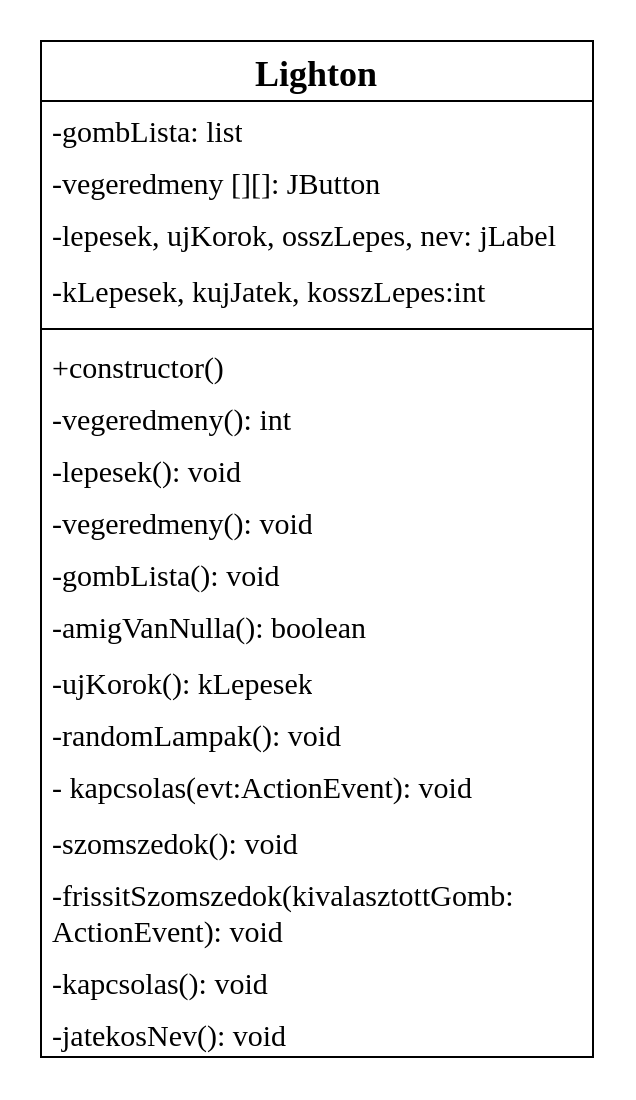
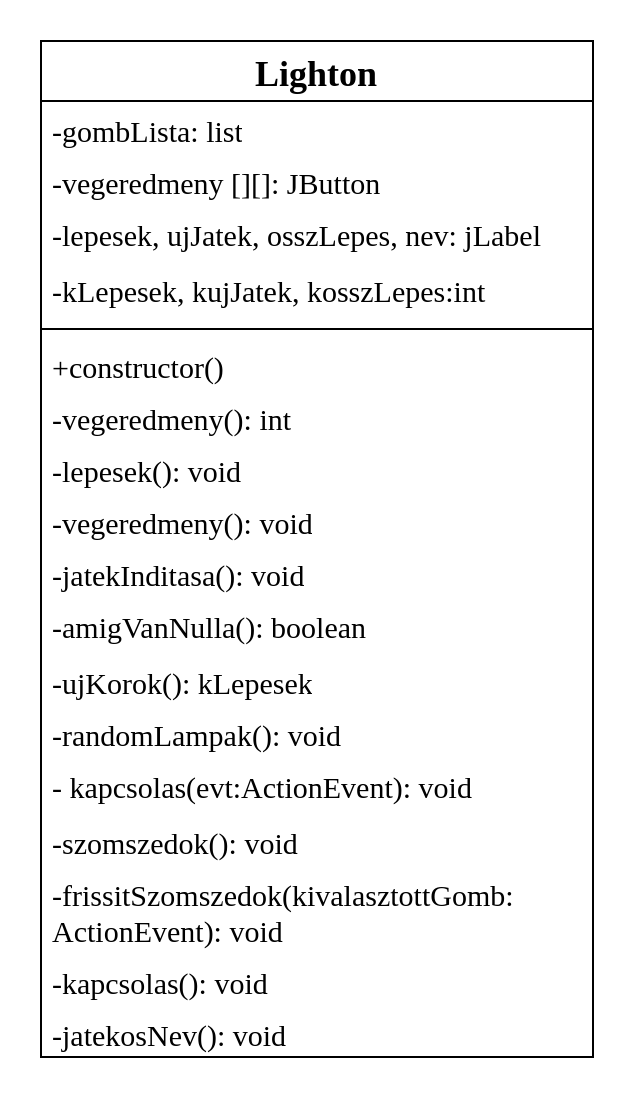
node "-lepesek, ujKorok, osszLepes, nev: jLabel": label "-lepesek, ujKorok, osszLepes, nev: jLabel" -> "-lepesek, ujJatek, osszLepes, nev: jLabel"
node "-gombLista(): void": label "-gombLista(): void" -> "-jatekInditasa(): void"
